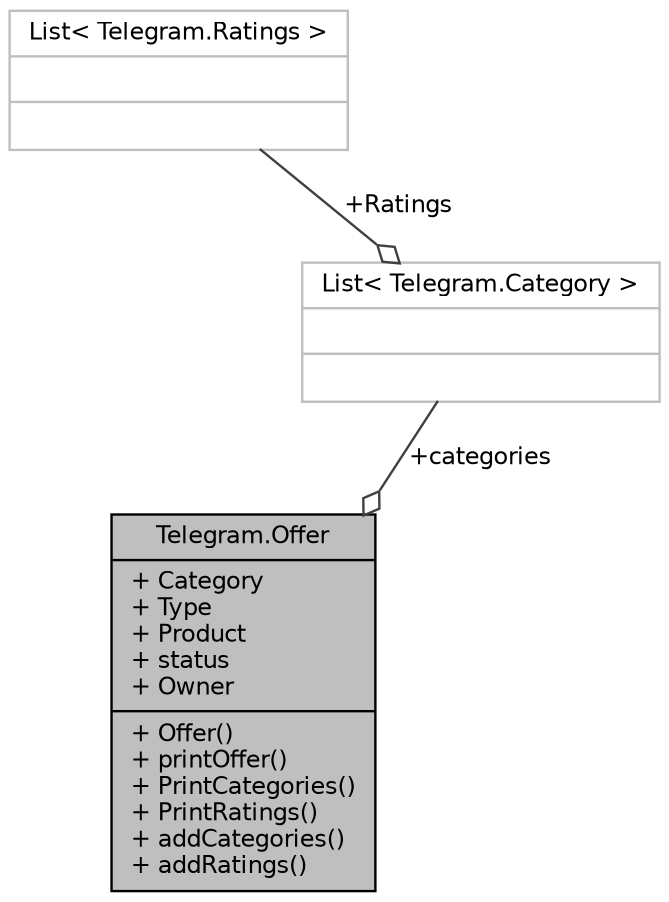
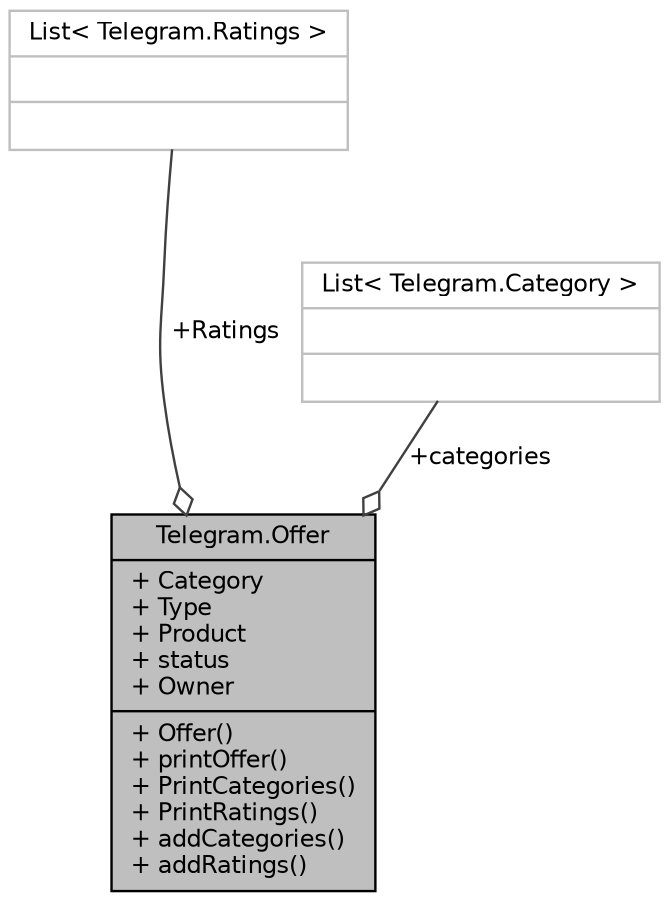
edge "List< Telegram.Ratings >" -> "List< Telegram.Category >": now "List< Telegram.Ratings >" -> "Telegram.Offer"
